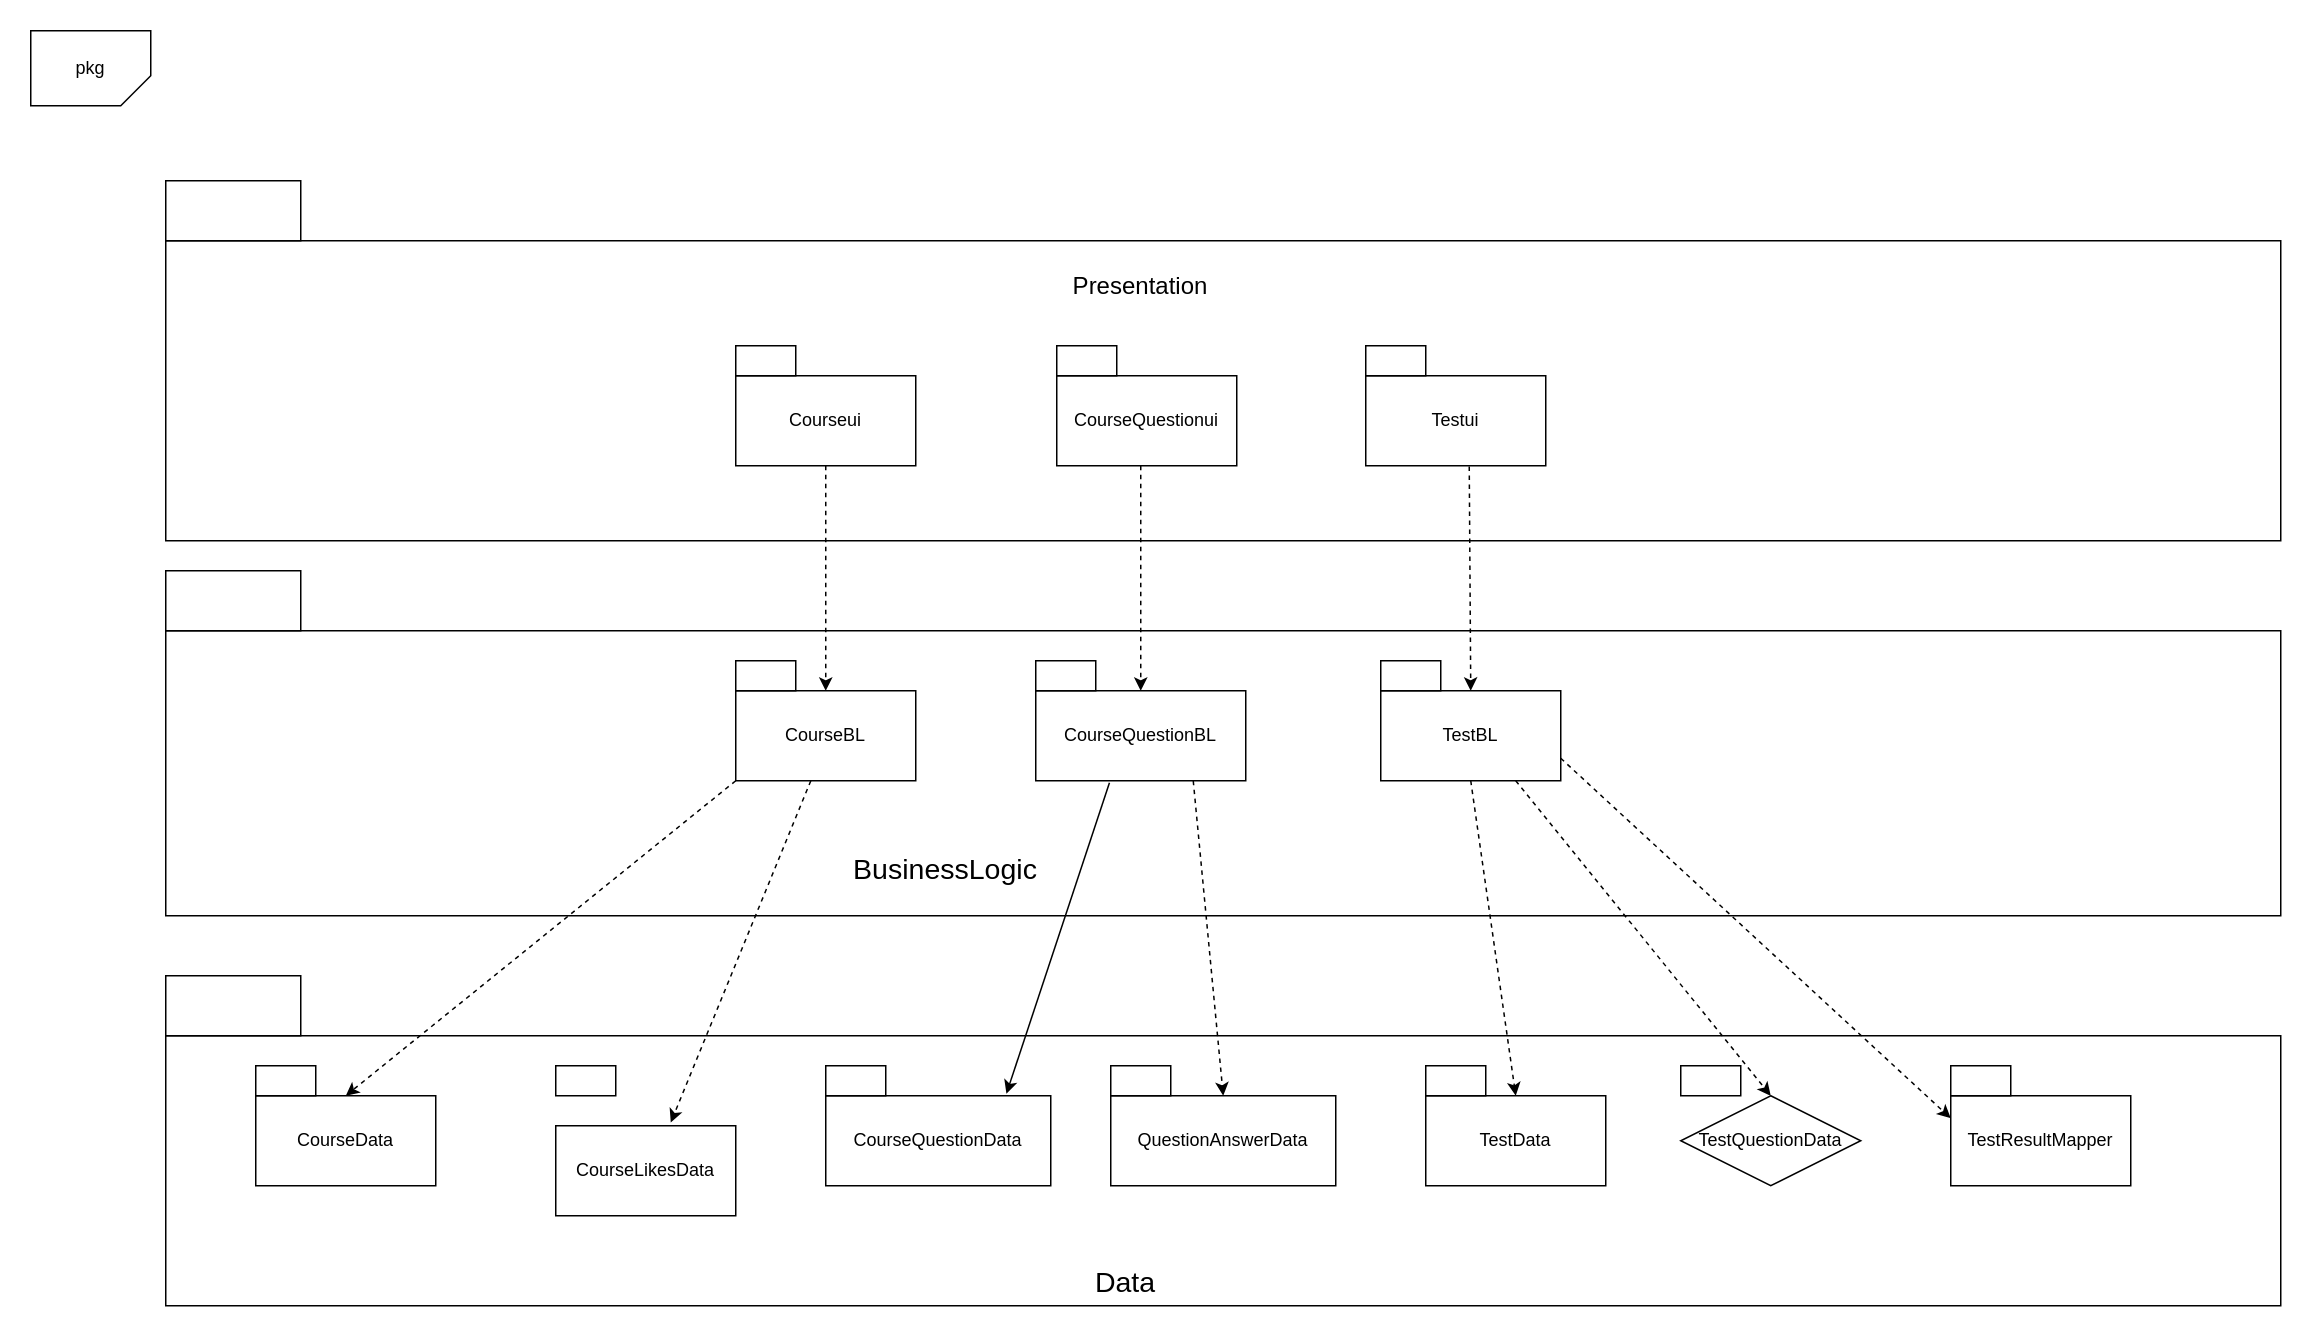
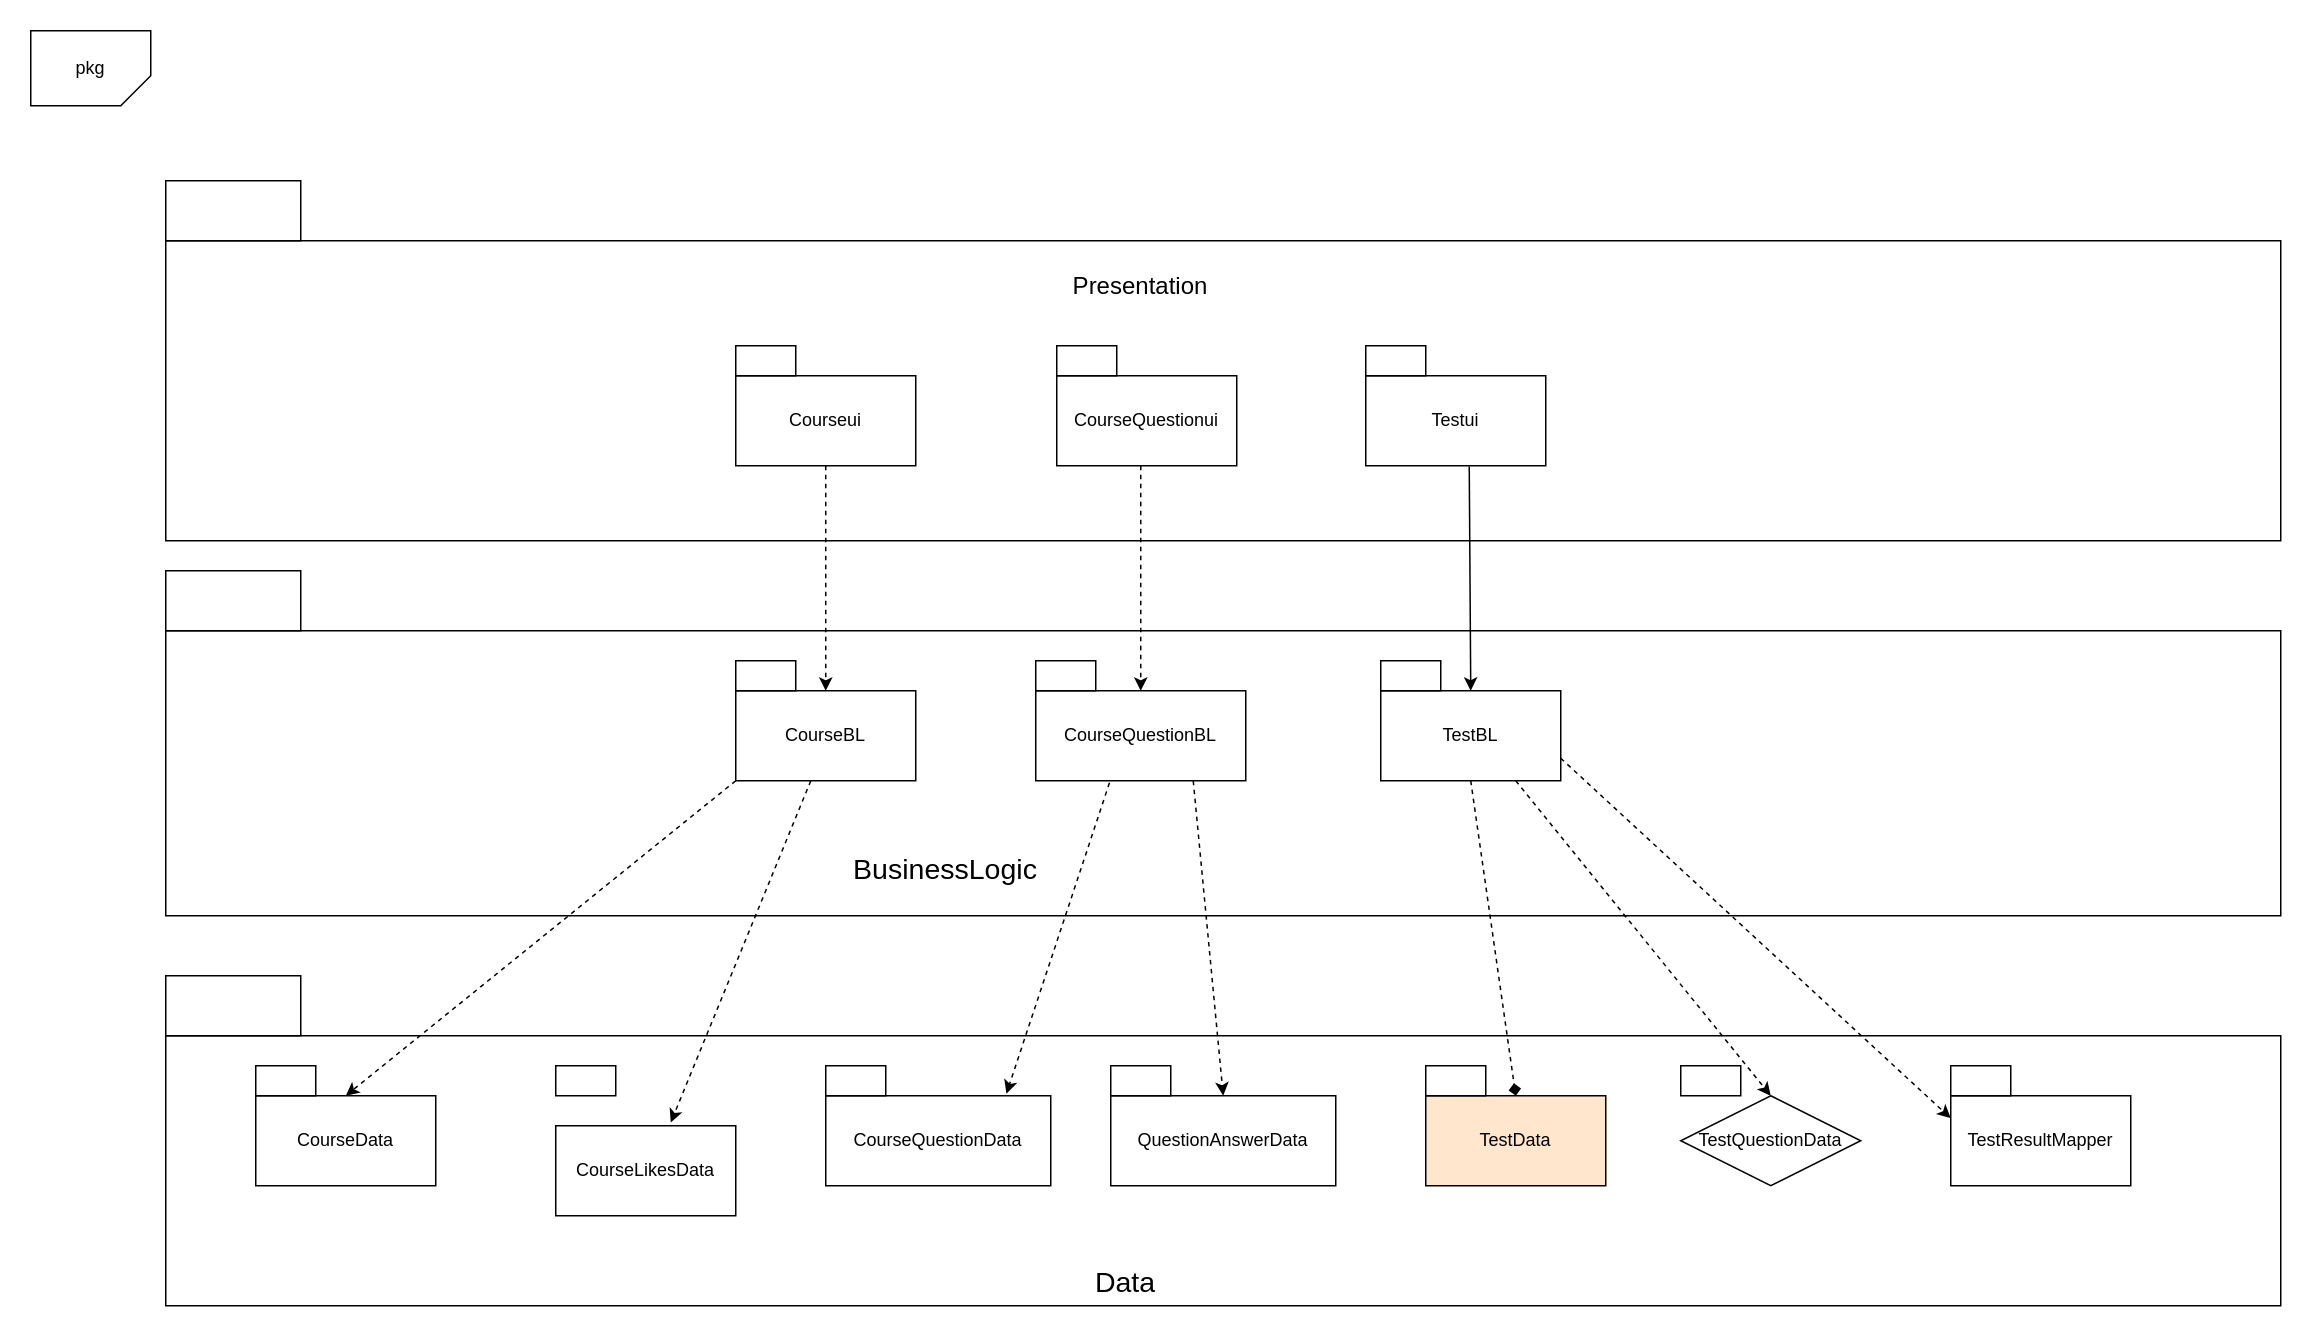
edge "Testui" -> "TestBL": style dashed -> solid
edge "CourseQuestionBL" -> "CourseQuestionData": style solid -> dashed
edge "TestBL" -> "TestData": arrowhead classic -> diamond
node "TestData": fillcolor #ffffff -> #ffe6cc
